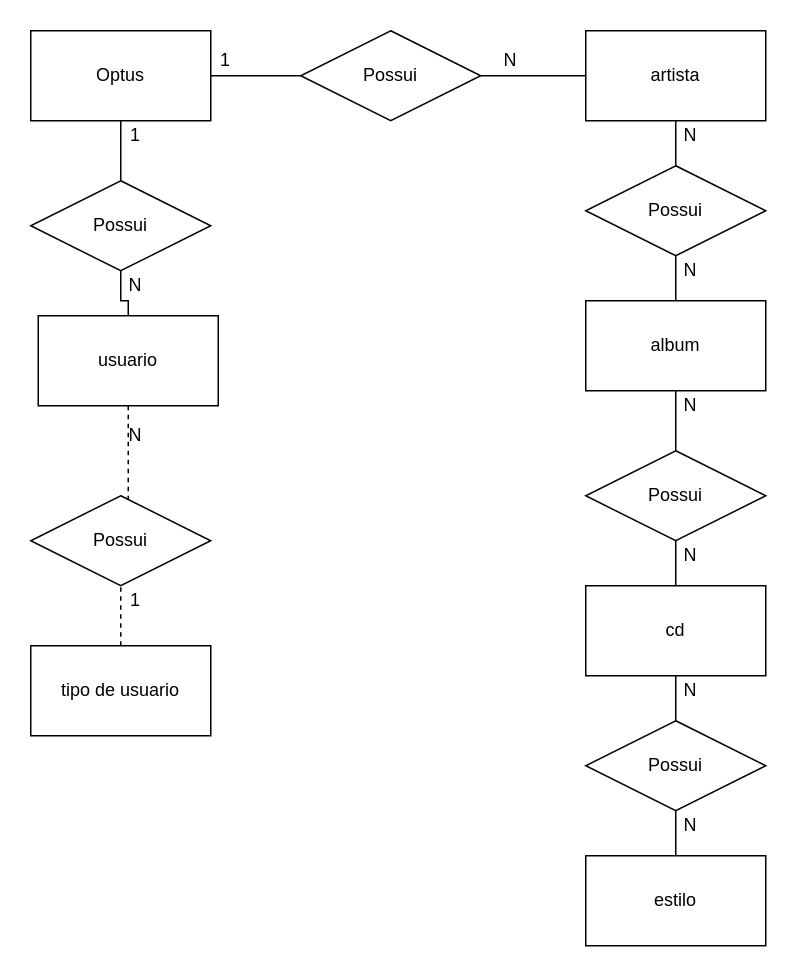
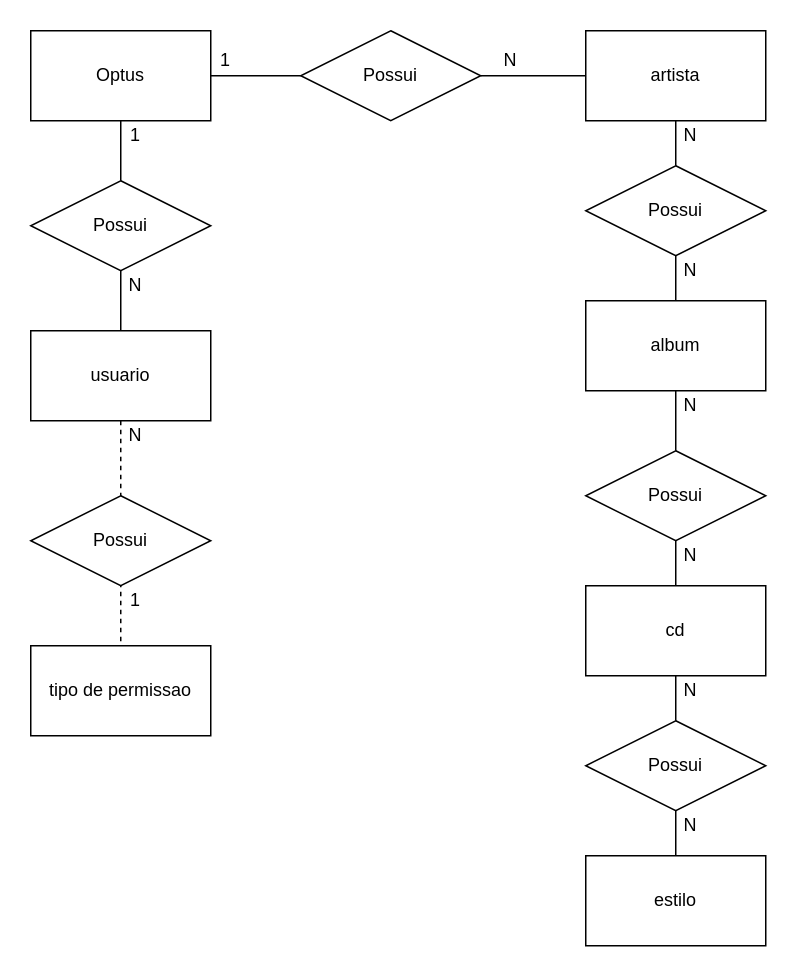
node "usuario": moved (128, 361) -> (121, 376)
node "tipo de usuario": label "tipo de usuario" -> "tipo de permissao"
